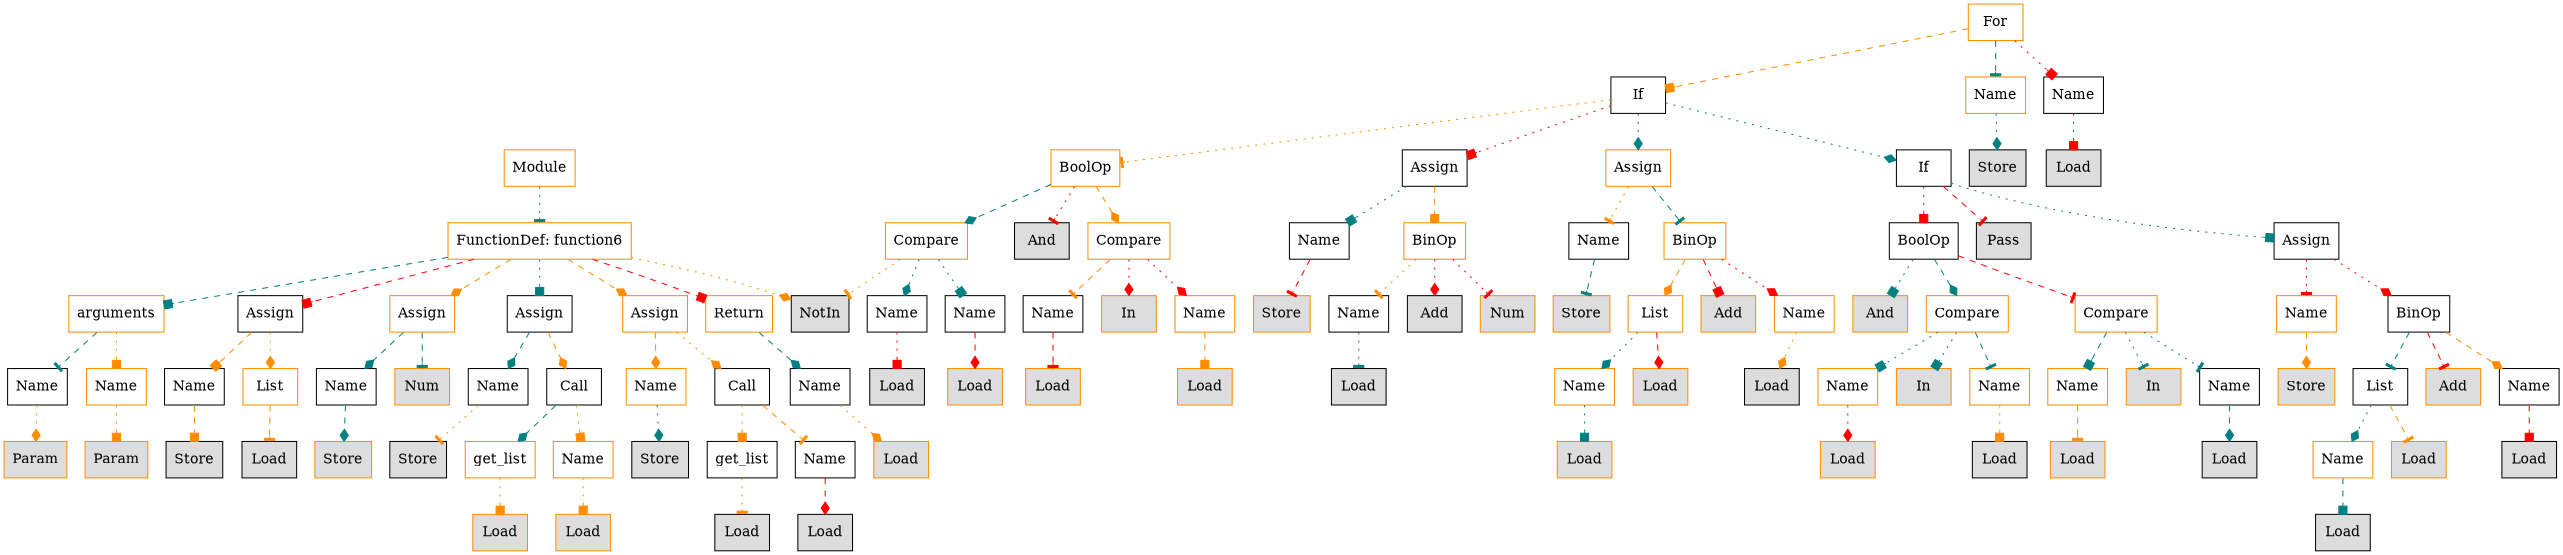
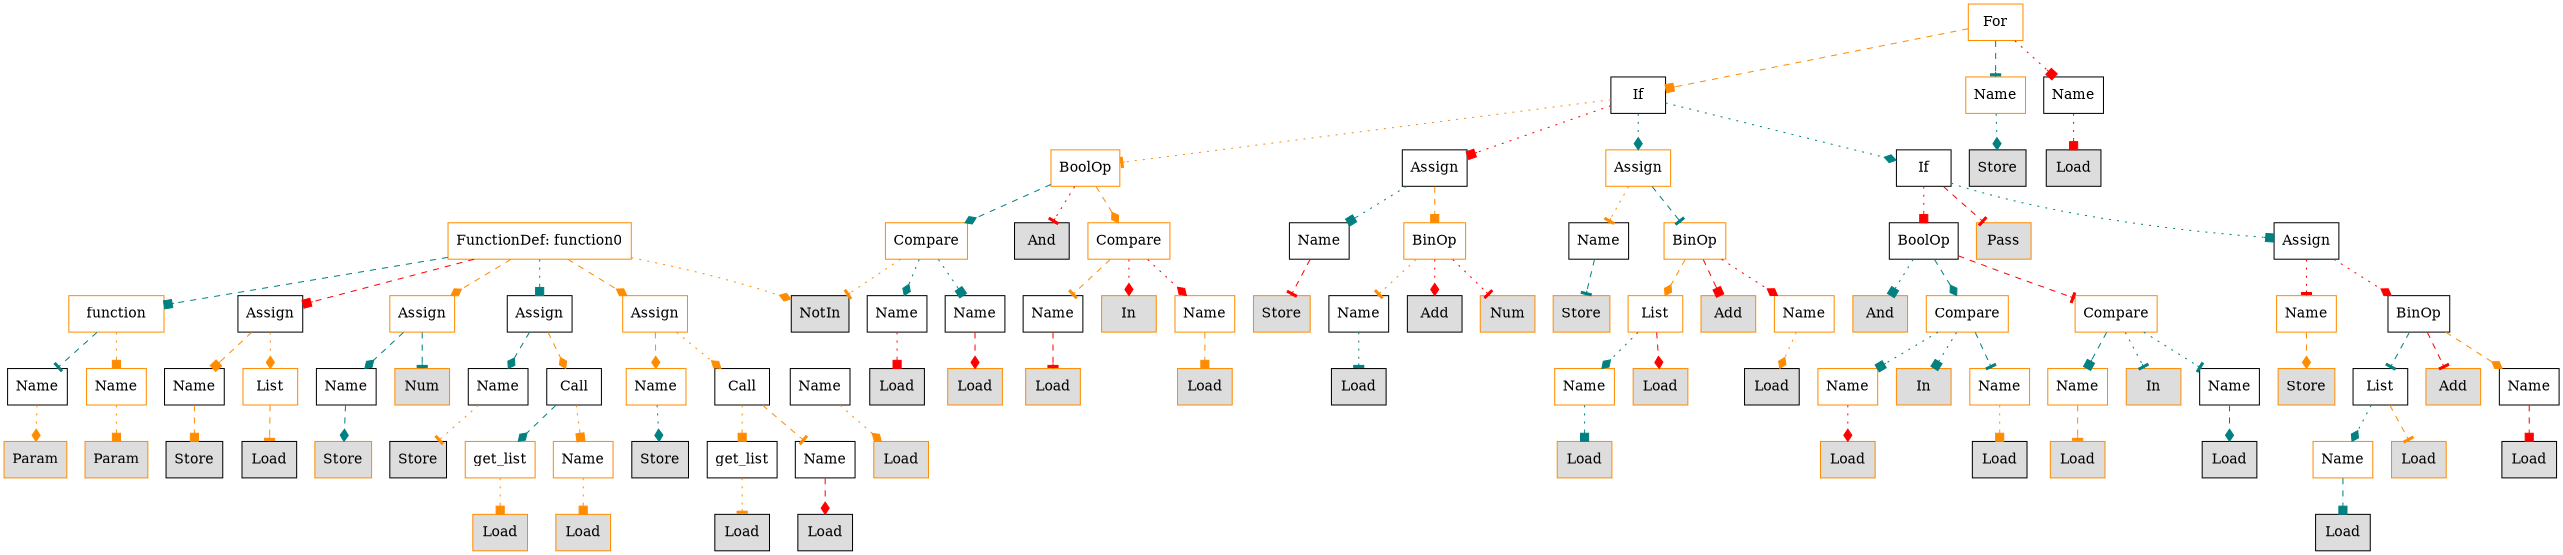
node "Module": removed
node "FunctionDef: function6": label "FunctionDef: function6" -> "FunctionDef: function0"
node "Pass": color black -> darkorange
node "arguments": label "arguments" -> "function"
node "Return": removed
